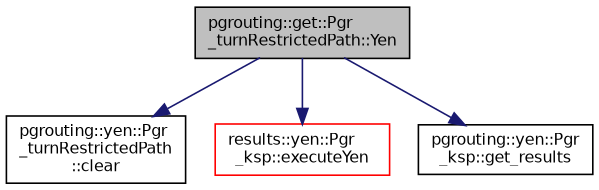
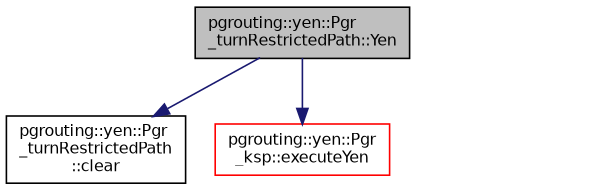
node "pgrouting::get::Pgr _turnRestrictedPath::Yen": label "pgrouting::get::Pgr _turnRestrictedPath::Yen" -> "pgrouting::yen::Pgr _turnRestrictedPath::Yen"
node "results::yen::Pgr _ksp::executeYen": label "results::yen::Pgr _ksp::executeYen" -> "pgrouting::yen::Pgr _ksp::executeYen"
node "pgrouting::yen::Pgr _ksp::get_results": removed
